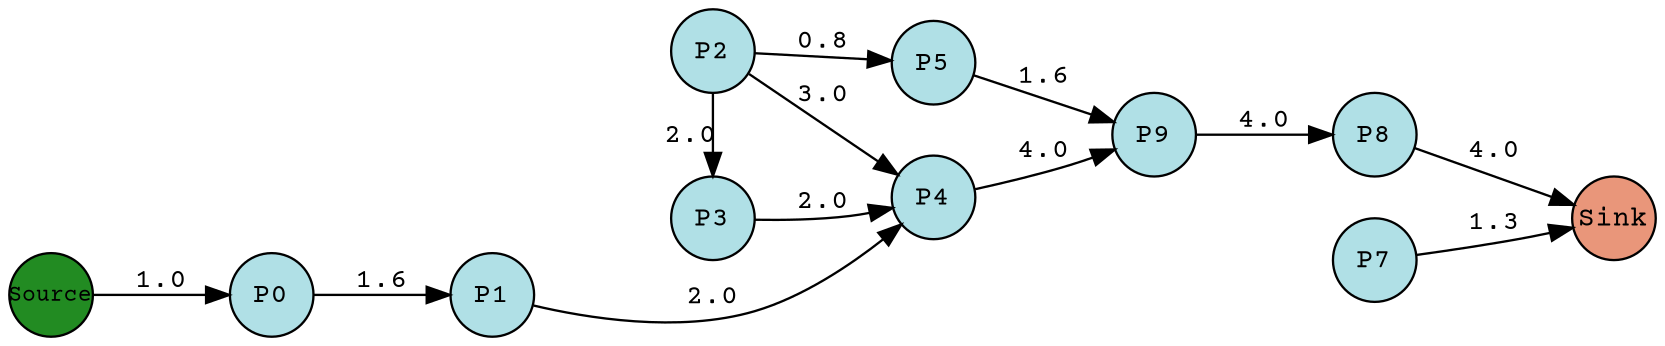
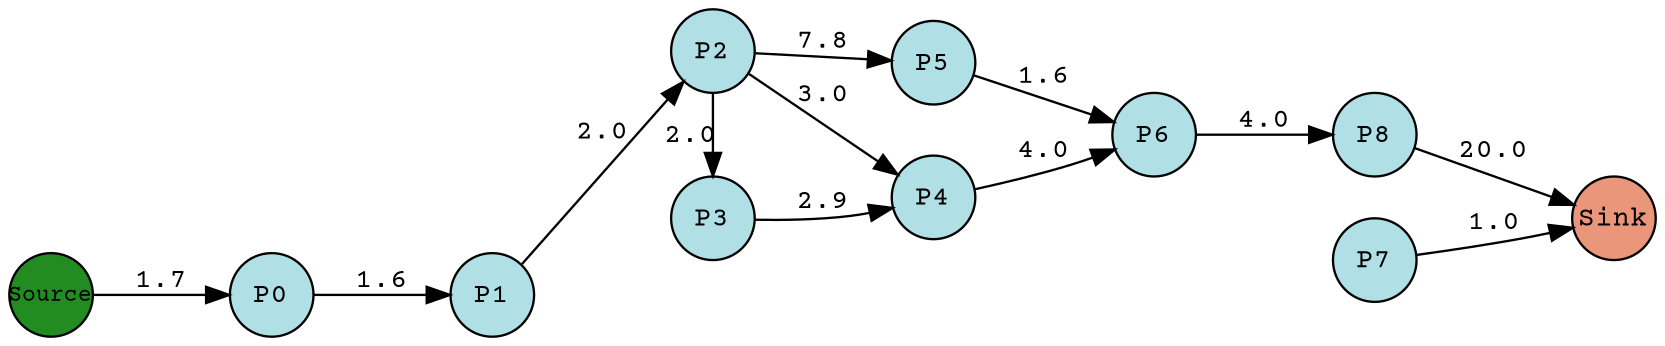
edge "P2" -> "P5": label "0.8" -> "7.8"
node "P9": label "P9" -> "P6"
edge "P8" -> "Sink": label "4.0" -> "20.0"
edge "P3" -> "P4": label "2.0" -> "2.9"
edge "P7" -> "Sink": label "1.3" -> "1.0"
edge "Source" -> "P0": label "1.0" -> "1.7"
edge "P1" -> "P4": now "P1" -> "P2"
